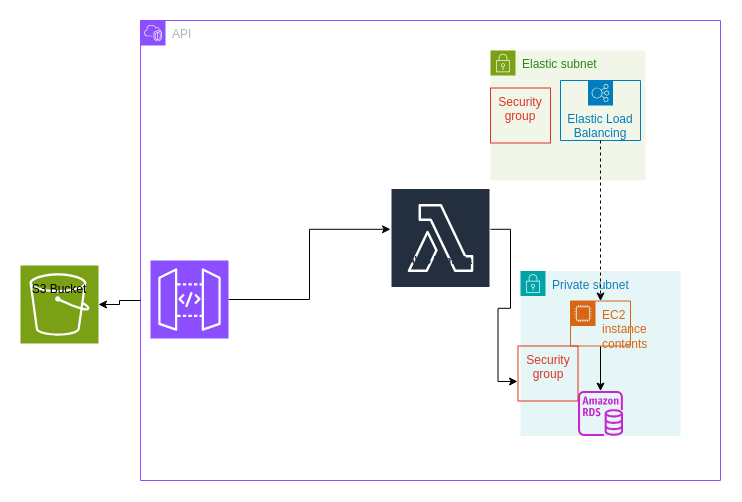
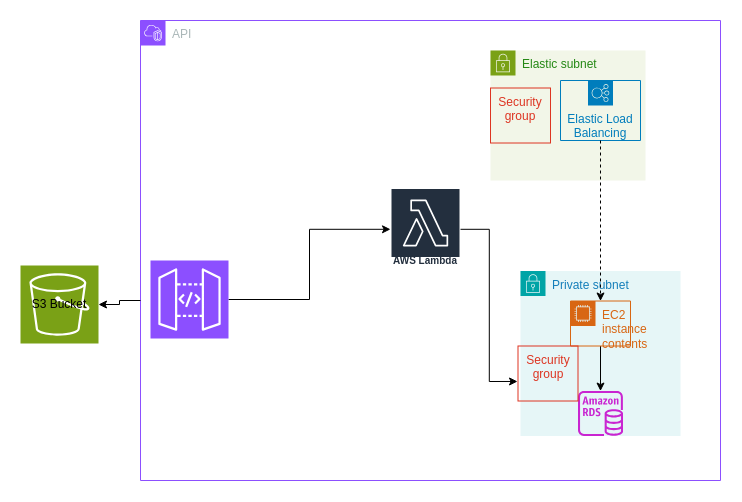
node "AWS Lambda": size 100x83 -> 70x83
node "S3 Bucket": moved (60, 290) -> (60, 305)
